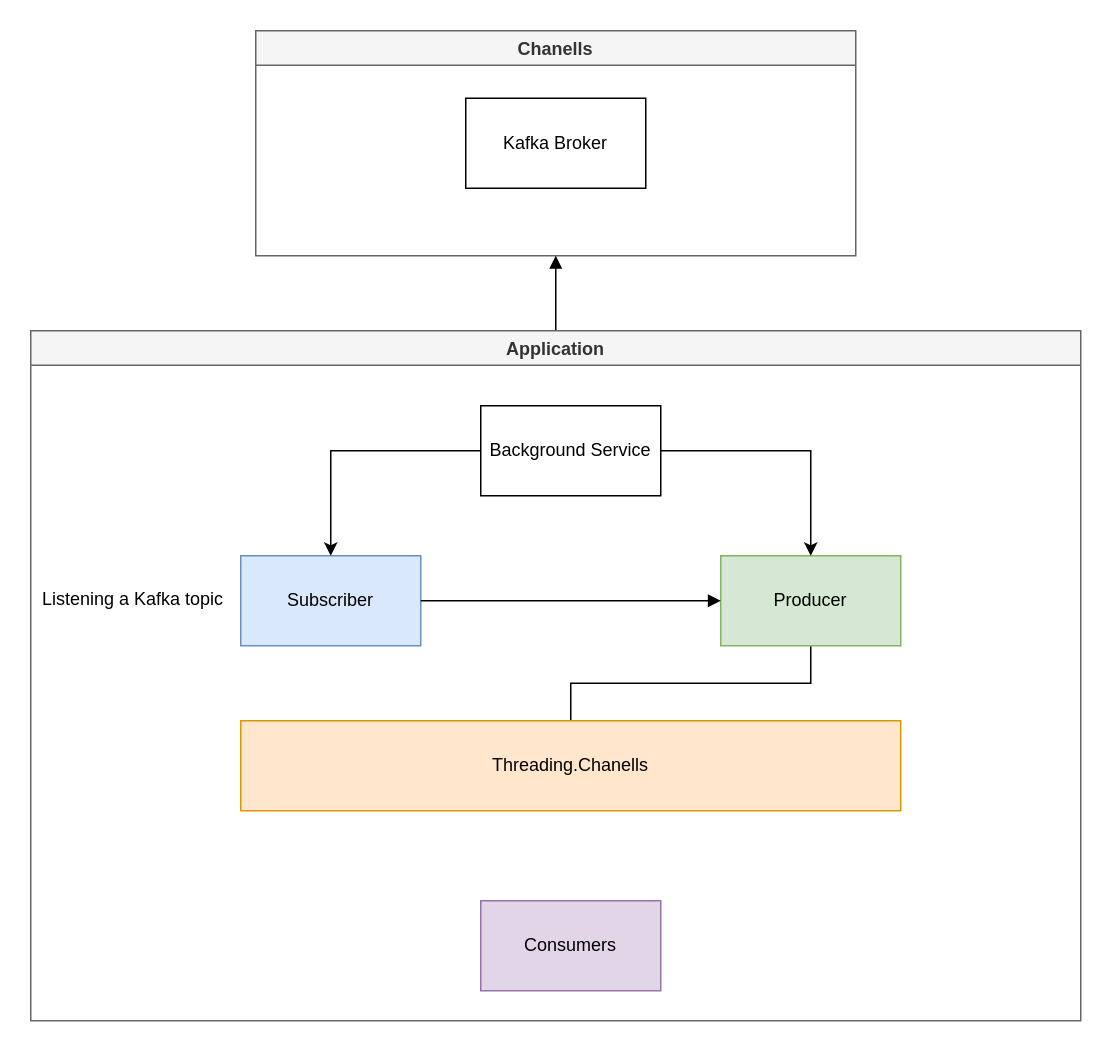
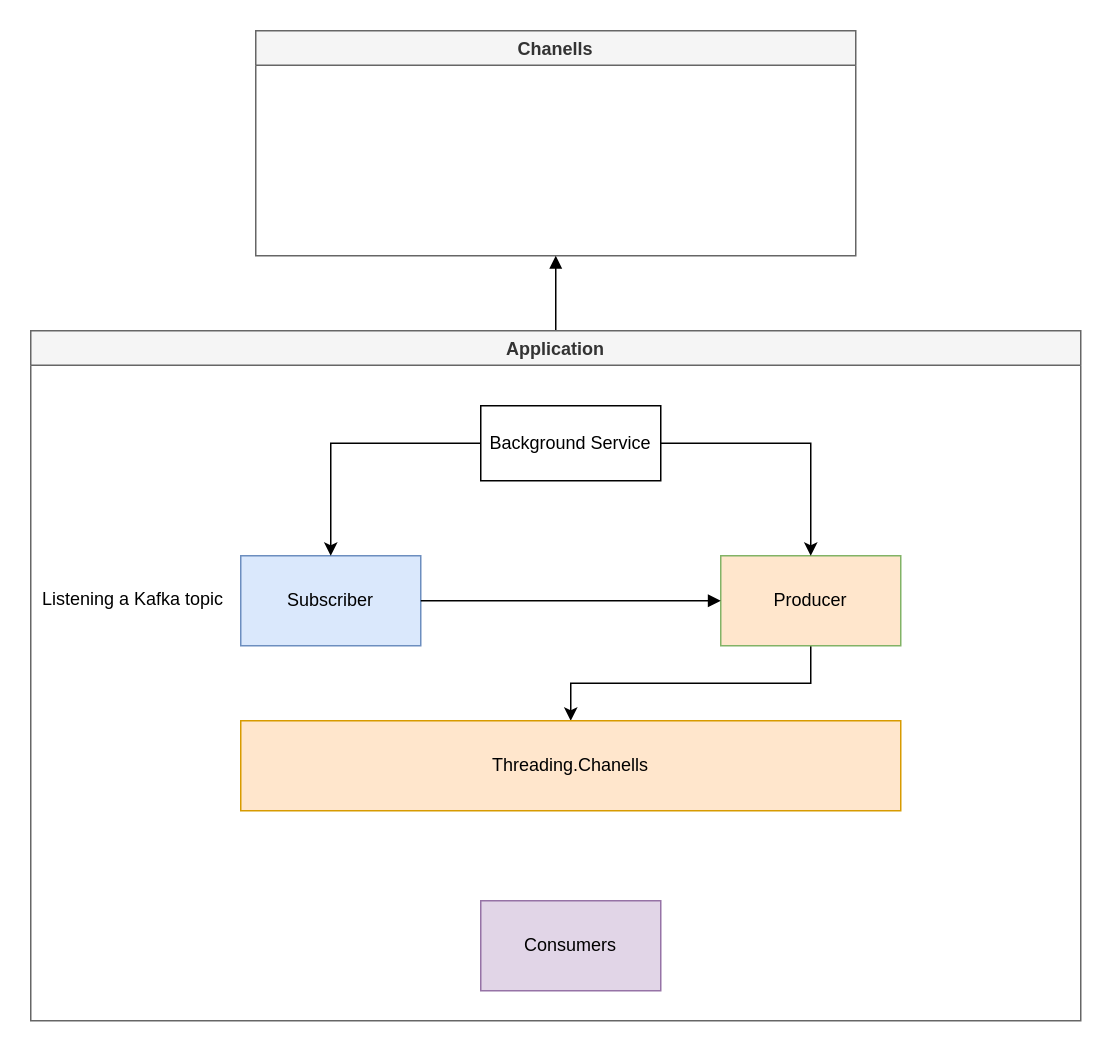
node "Kafka Broker": removed
node "Background Service": size 180x90 -> 180x75
node "Producer": fillcolor #d5e8d4 -> #ffe6cc
edge "Producer" -- "Threading.Chanells": arrowhead none -> classic
